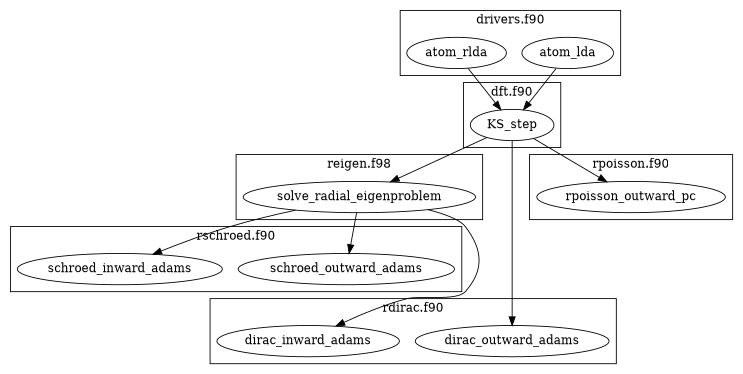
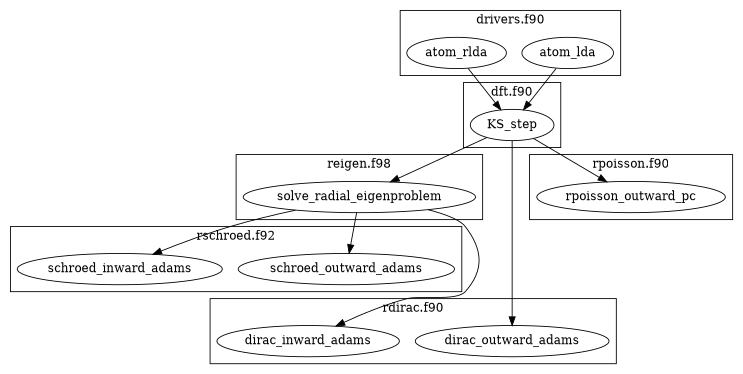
cluster "rschroed.f90": label "rschroed.f90" -> "rschroed.f92"
